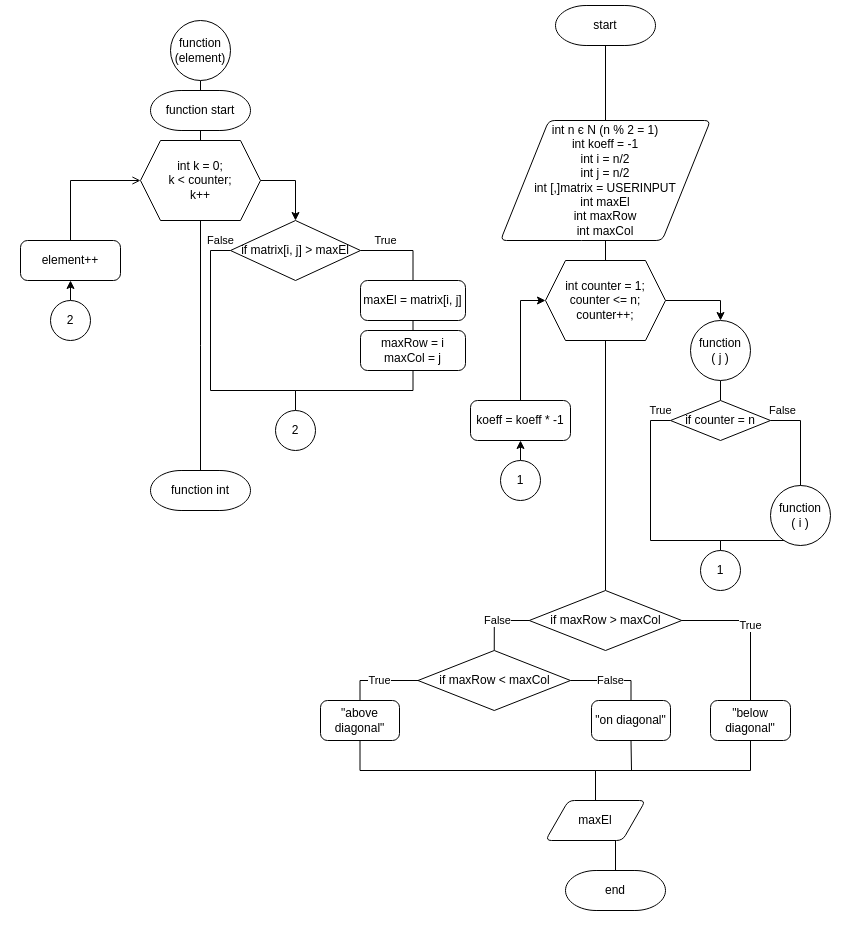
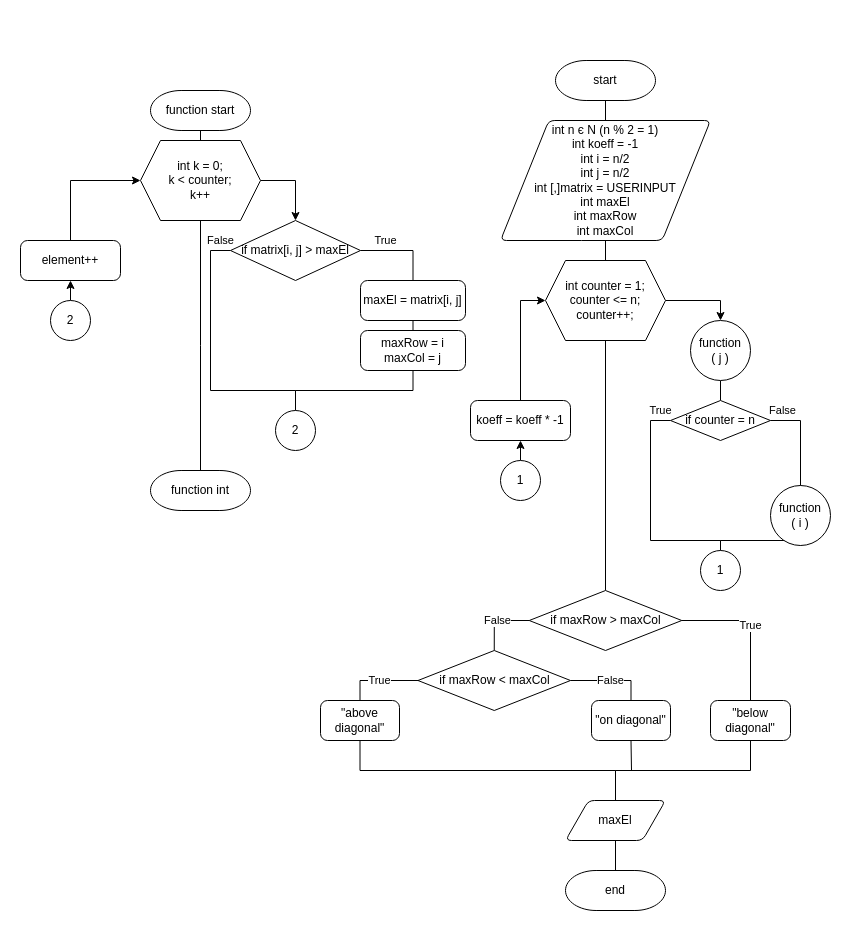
node "start": moved (606, 26) -> (606, 81)
node "function (element)": removed
edge "function (element)" -- "function start": removed
edge "element++" -> "int k = 0; k < counter; k++": arrowhead open -> classic
node "maxEl": moved (596, 821) -> (616, 821)
